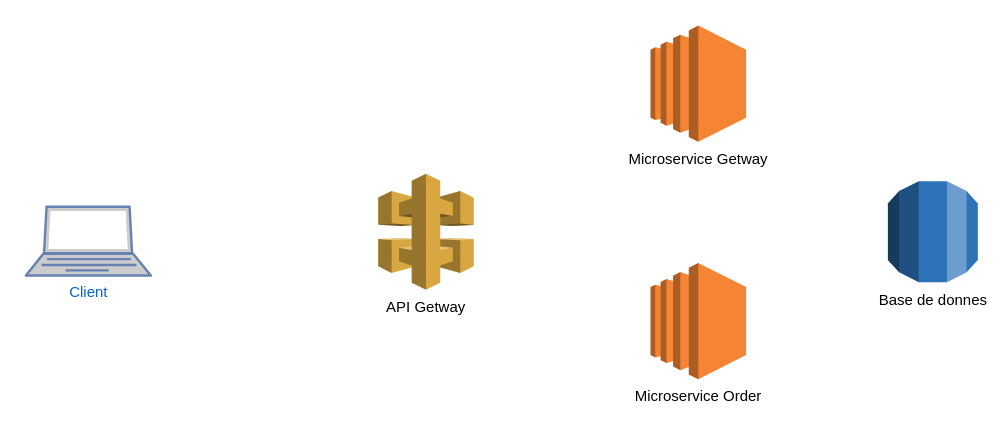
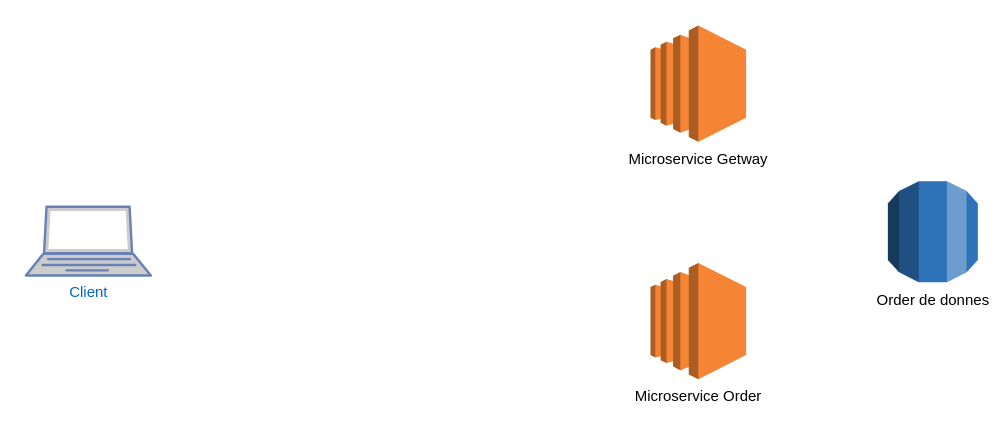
node "API Getway": removed
node "Base de donnes": label "Base de donnes" -> "Order de donnes"
